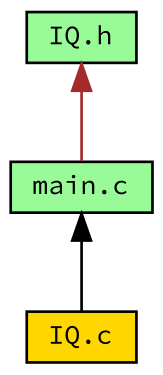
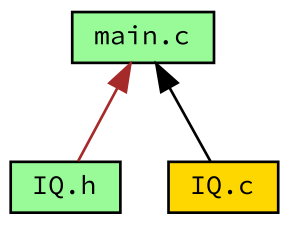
edge "main.c" -> "IQ.h": reversed
